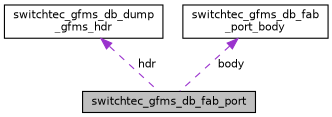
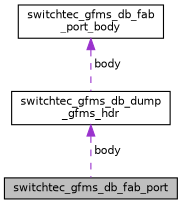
edge "switchtec_gfms_db_fab_port" -> "switchtec_gfms_db_dump _gfms_hdr": label " hdr" -> " body"
edge "switchtec_gfms_db_fab_port" -> "switchtec_gfms_db_fab _port_body": now "switchtec_gfms_db_dump _gfms_hdr" -> "switchtec_gfms_db_fab _port_body"
